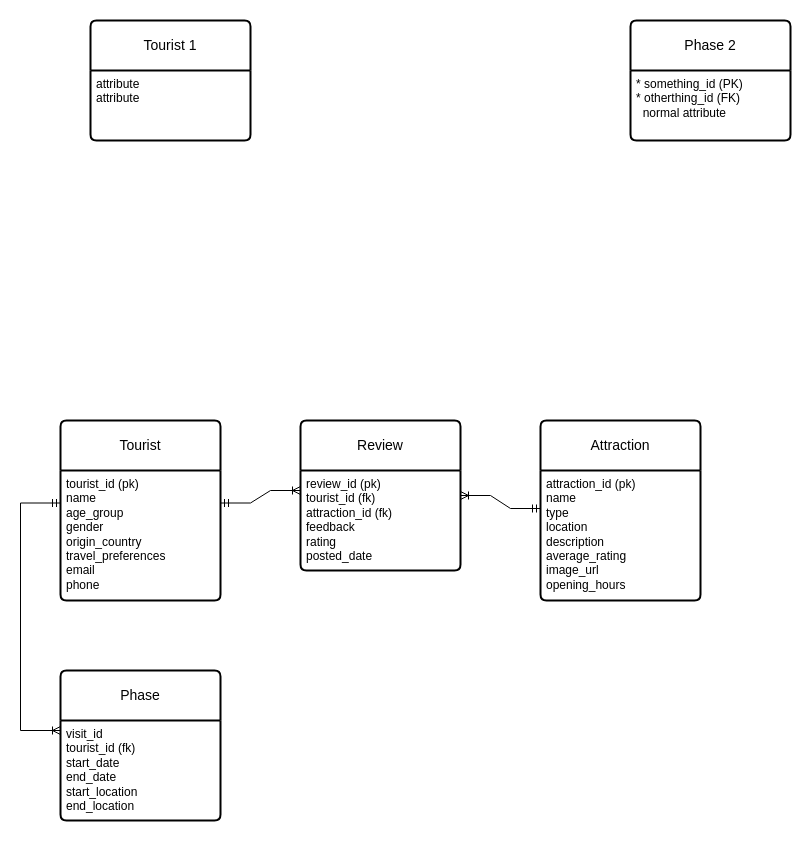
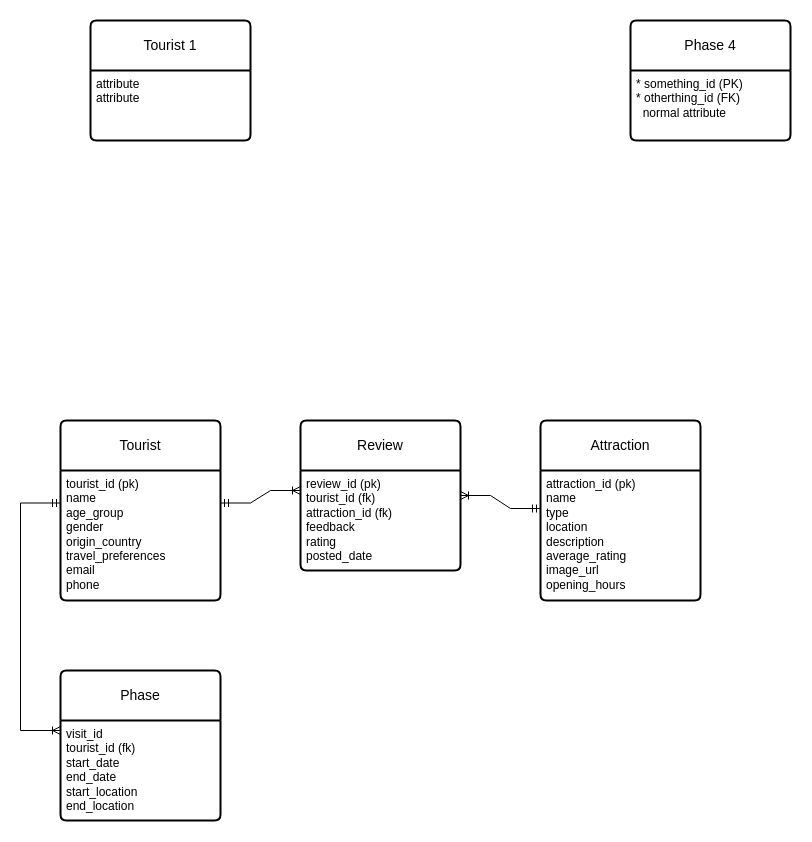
node "Phase 2": label "Phase 2" -> "Phase 4"
